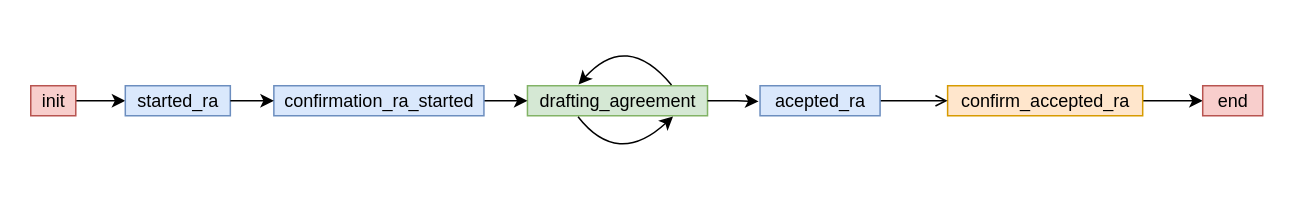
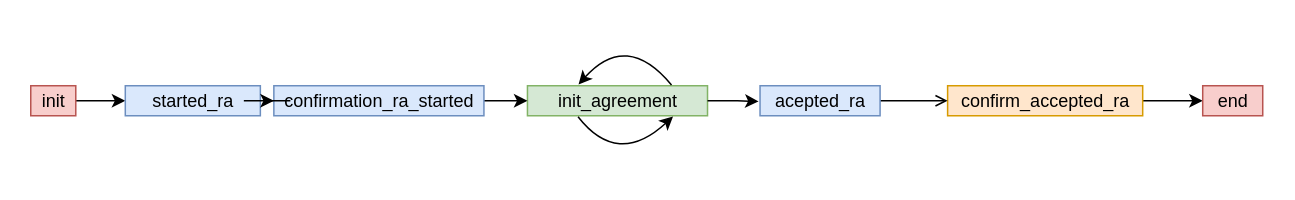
node "started_ra": size 105x30 -> 135x30
node "drafting_agreement": label "drafting_agreement" -> "init_agreement"
